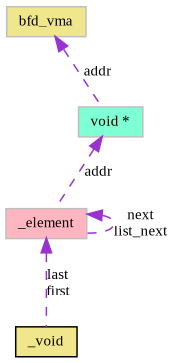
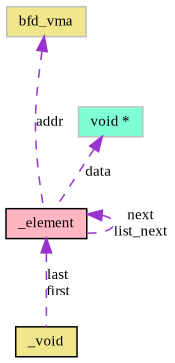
edge "void *" -> "bfd_vma": now "_element" -> "bfd_vma"
edge "_element" -> "void *": label "addr" -> "data"
node "_element": color grey75 -> black
